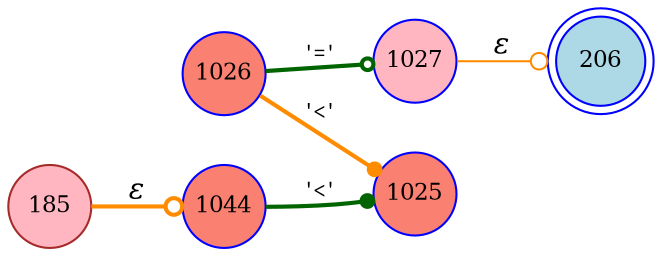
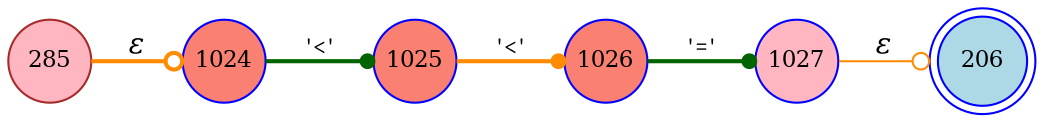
edge "1026" -> "1027": arrowhead odot -> dot
edge "1026" -> "1025": reversed
node "185": label "185" -> "285"
node "1044": label "1044" -> "1024"
